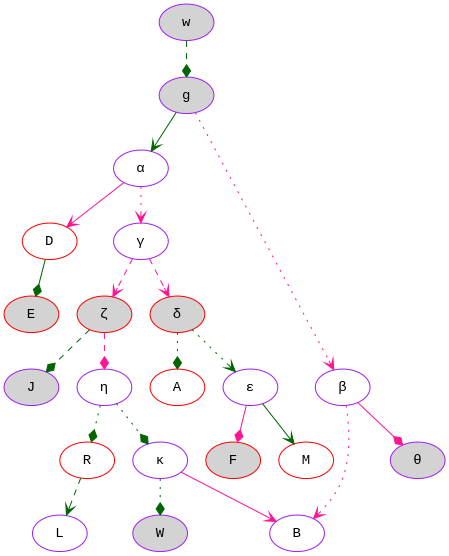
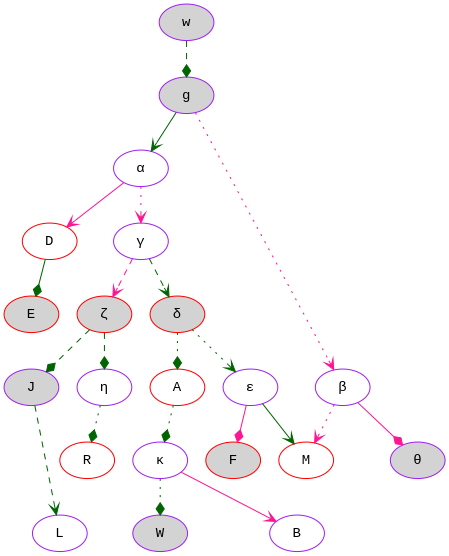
edge "γ" -> "δ": color deeppink -> darkgreen
edge "ζ" -> "η": color deeppink -> darkgreen
edge "η" -> "κ": now "A" -> "κ"
edge "β" -> "B": now "β" -> "M"
edge "R" -> "L": now "J" -> "L"
